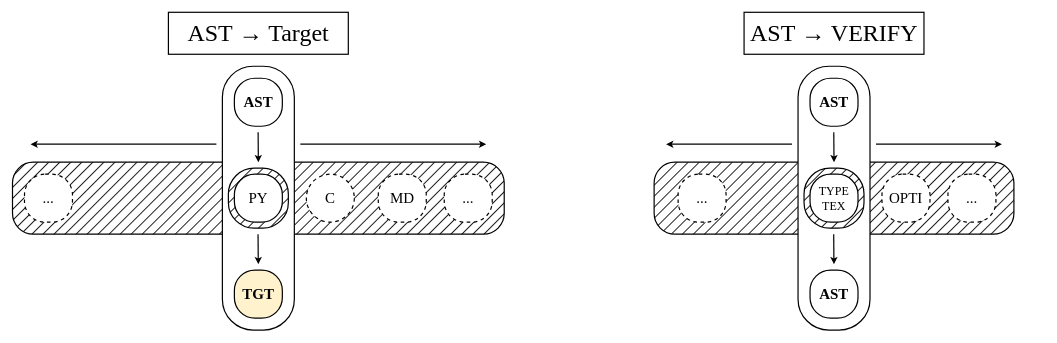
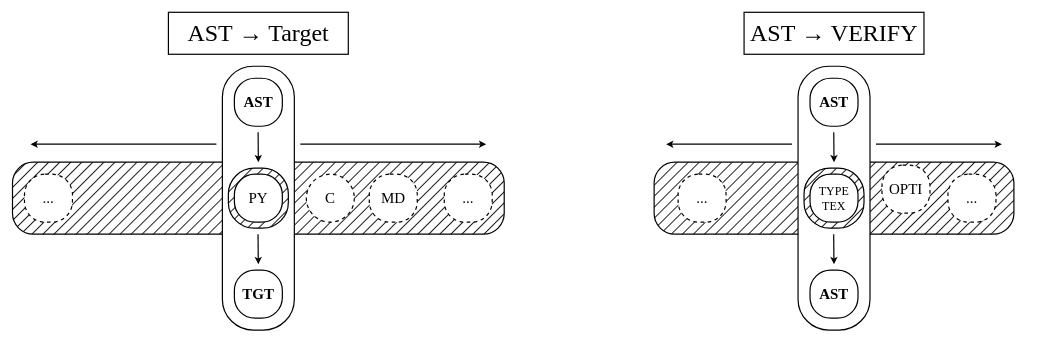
node "MD": moved (402, 198) -> (393, 198)
node "OPTI": moved (906, 198) -> (906, 189)
node "TGT": fillcolor #fff2cc -> #ffffff
